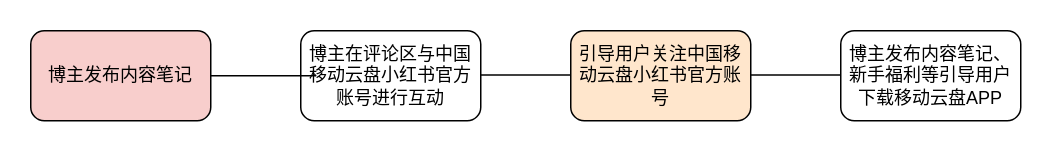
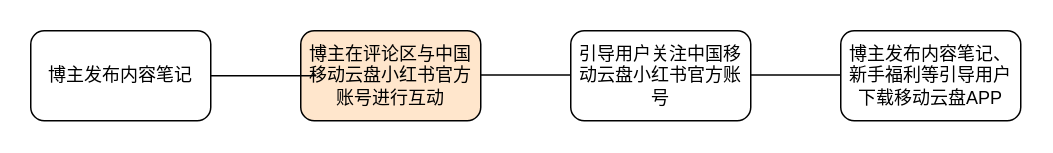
node "博主发布内容笔记": fillcolor #f8cecc -> #ffffff
node "博主在评论区与中国移动云盘小红书官方账号进行互动": fillcolor #ffffff -> #ffe6cc
node "引导用户关注中国移动云盘小红书官方账号": fillcolor #ffe6cc -> #ffffff
